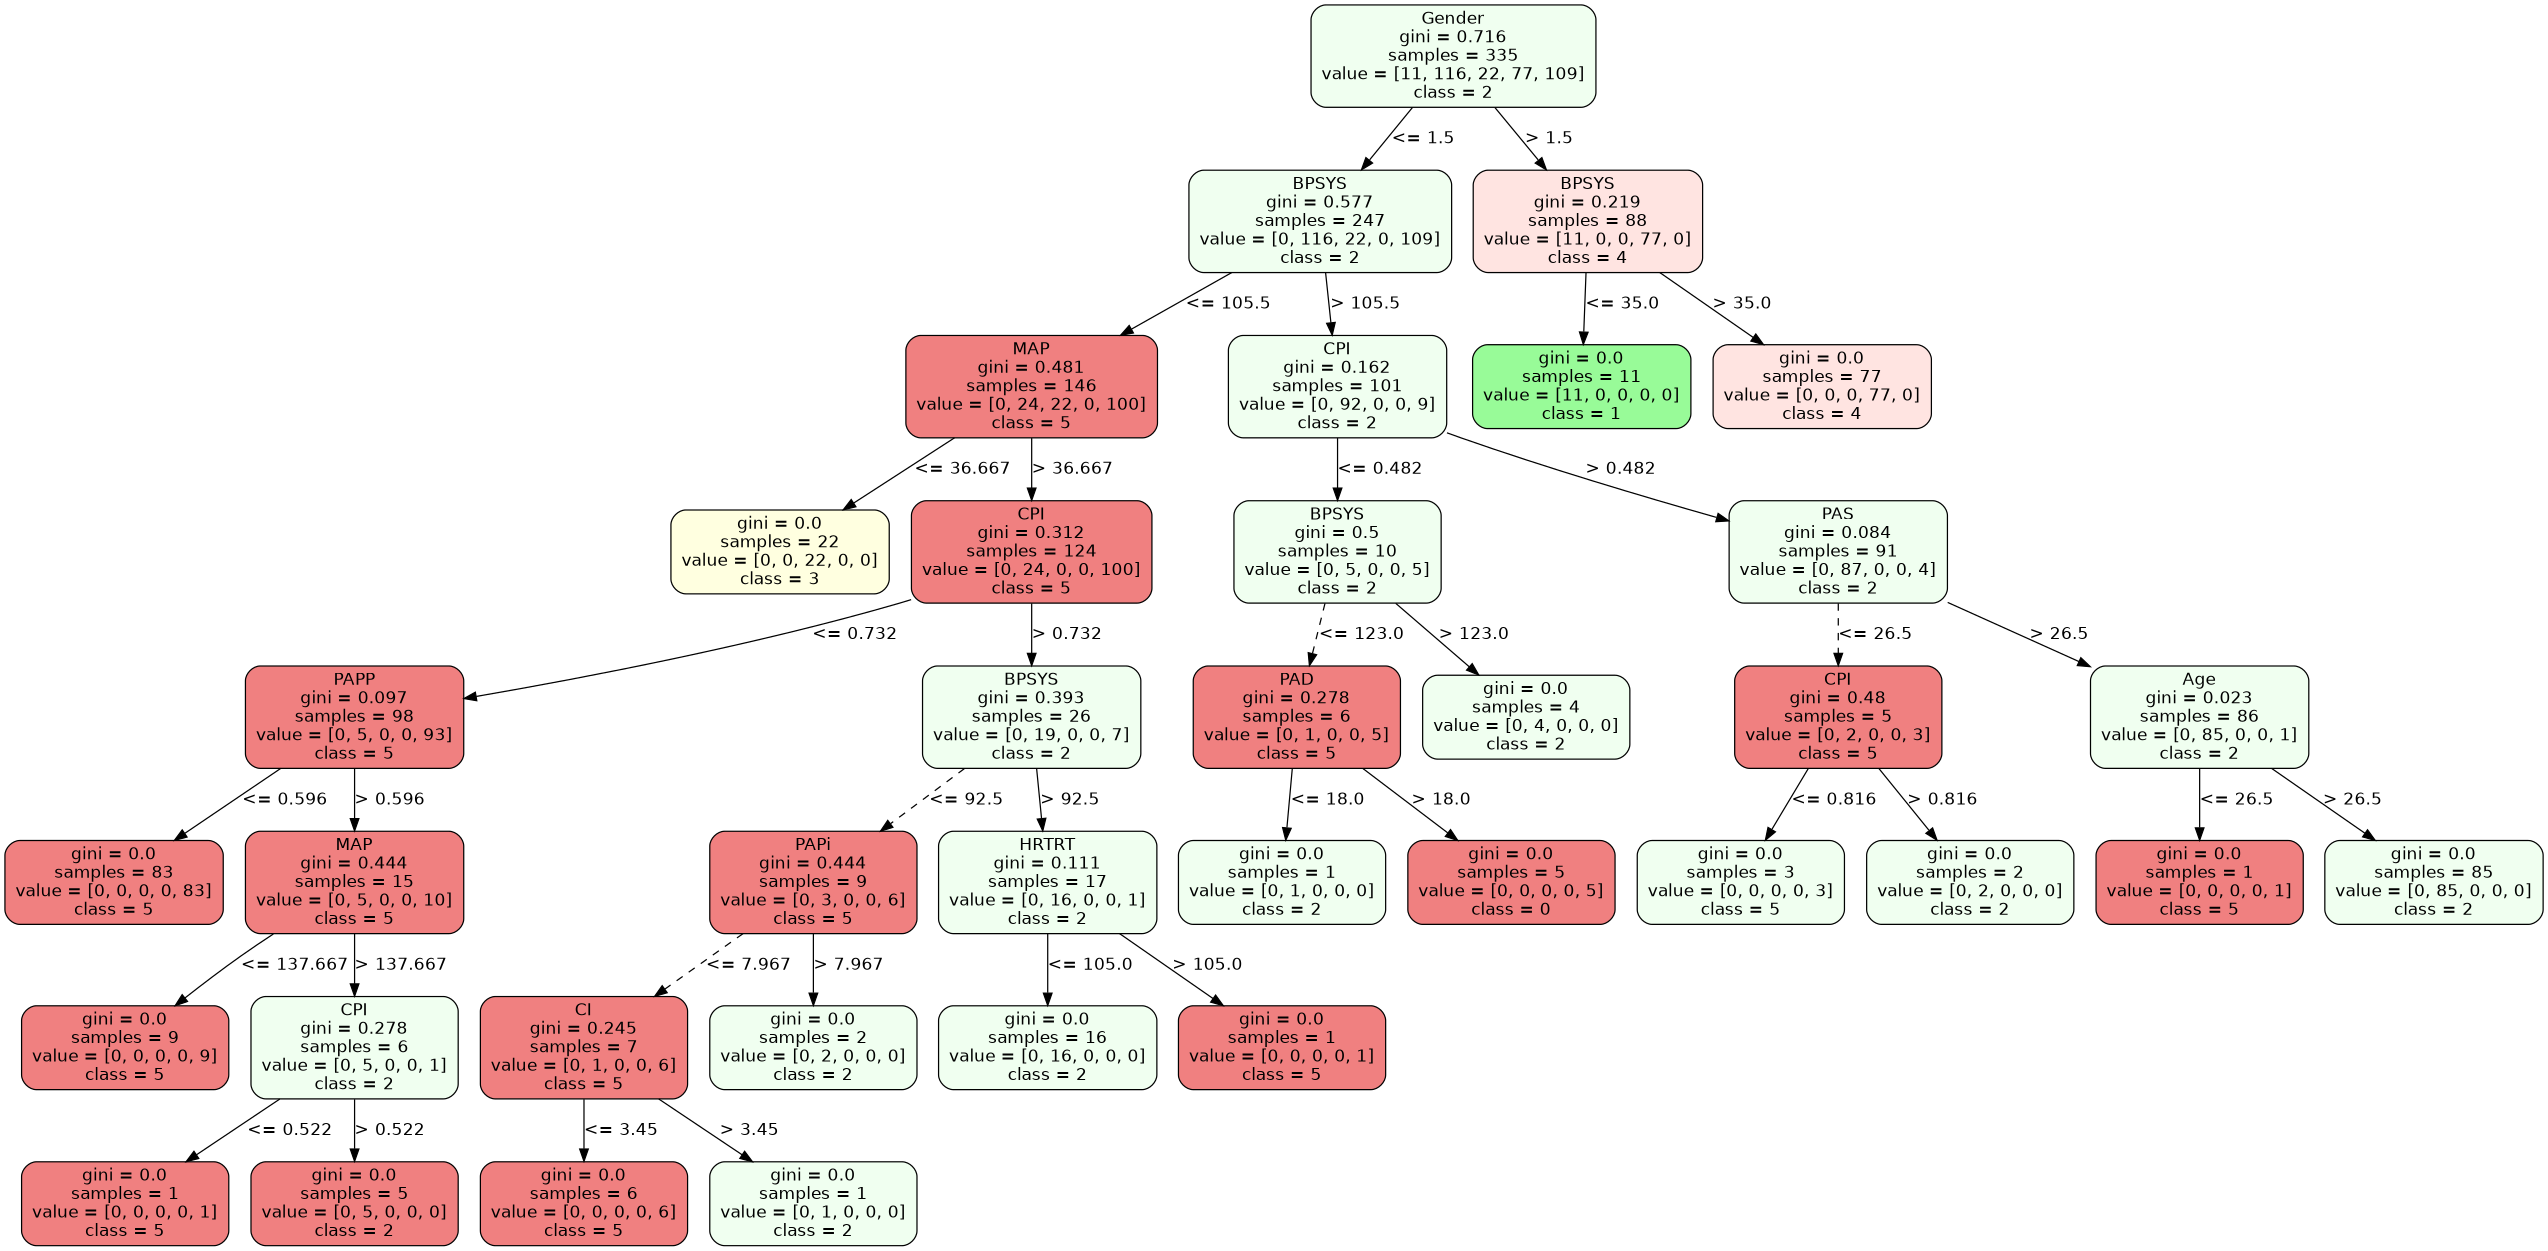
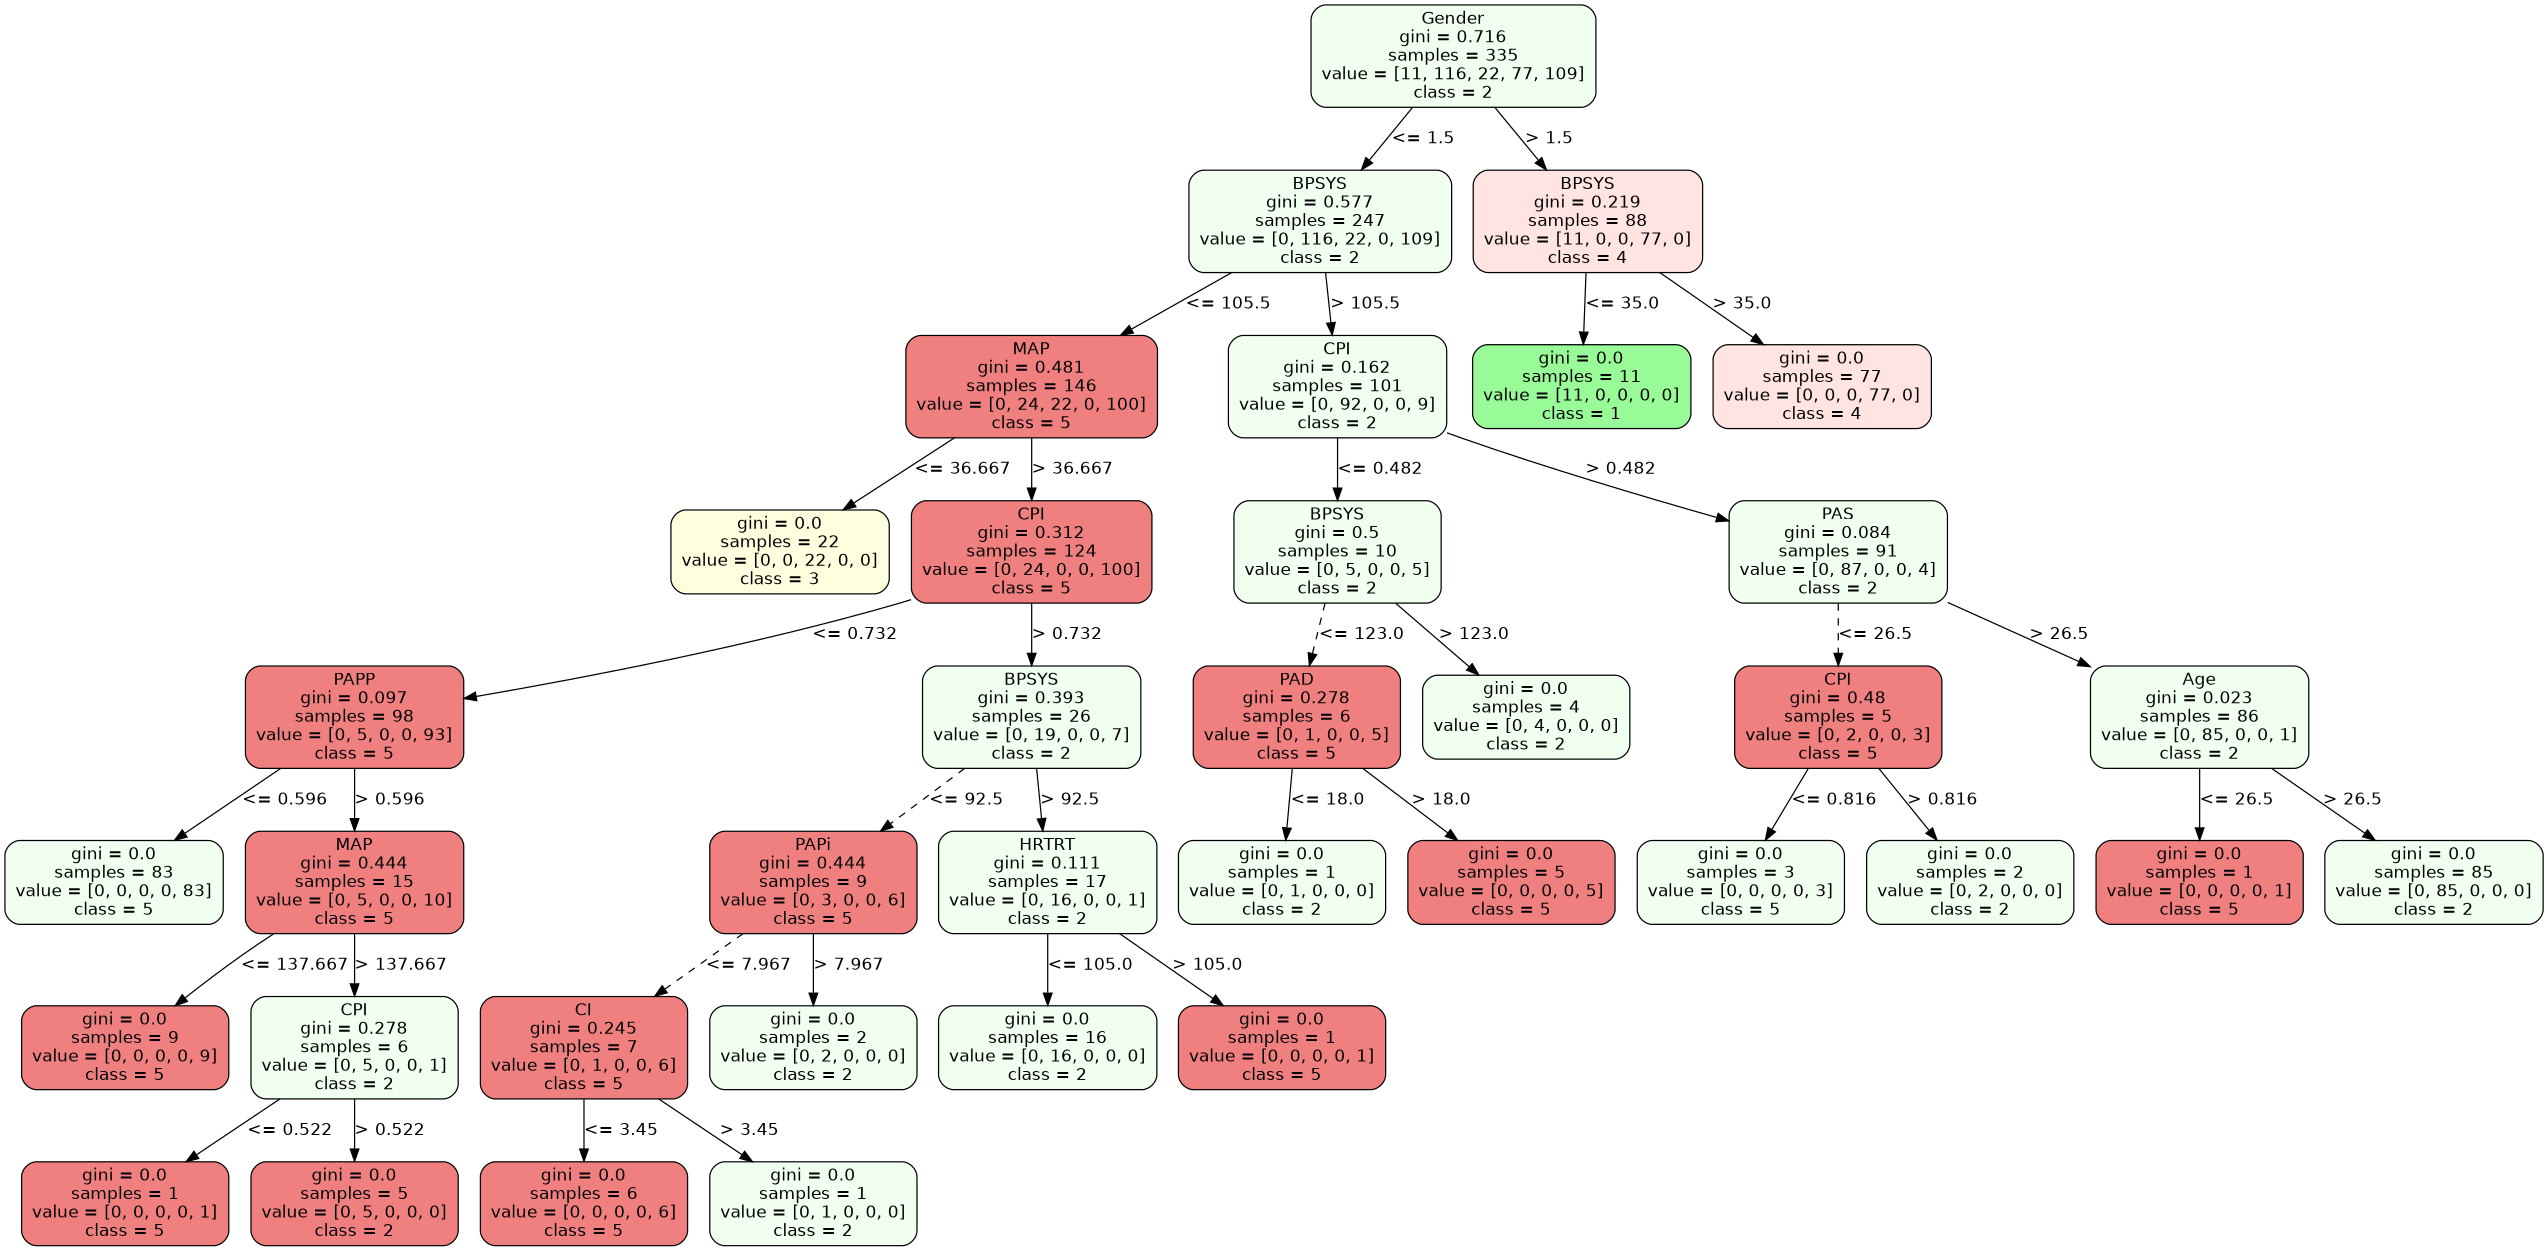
node "gini = 0.0 samples = 83 value = [0, 0, 0, 0, 83] class = 5": fillcolor lightcoral -> honeydew
node "gini = 0.0 samples = 5 value = [0, 0, 0, 0, 5] class = 0": label "gini = 0.0 samples = 5 value = [0, 0, 0, 0, 5] class = 0" -> "gini = 0.0 samples = 5 value = [0, 0, 0, 0, 5] class = 5"
